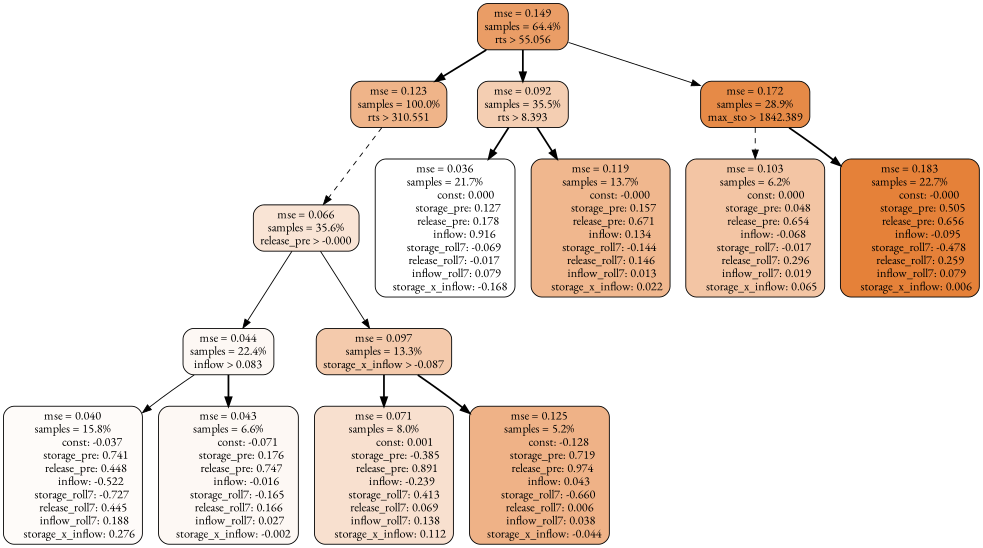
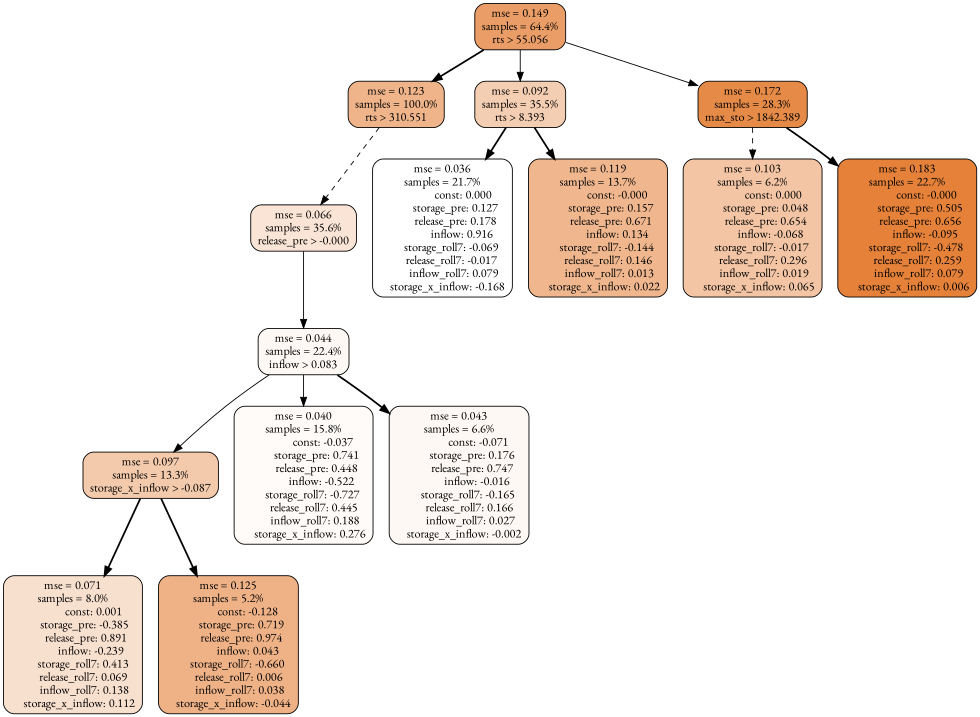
edge "mse = 0.149 samples = 64.4% rts > 55.056" -> "mse = 0.092 samples = 35.5% rts > 8.393": style bold -> solid
node "mse = 0.172 samples = 28.9% max_sto > 1842.389": label "mse = 0.172 samples = 28.9% max_sto > 1842.389" -> "mse = 0.172 samples = 28.3% max_sto > 1842.389"
edge "mse = 0.066 samples = 35.6% release_pre > -0.000" -> "mse = 0.097 samples = 13.3% storage_x_inflow > -0.087": now "mse = 0.044 samples = 22.4% inflow > 0.083" -> "mse = 0.097 samples = 13.3% storage_x_inflow > -0.087"
